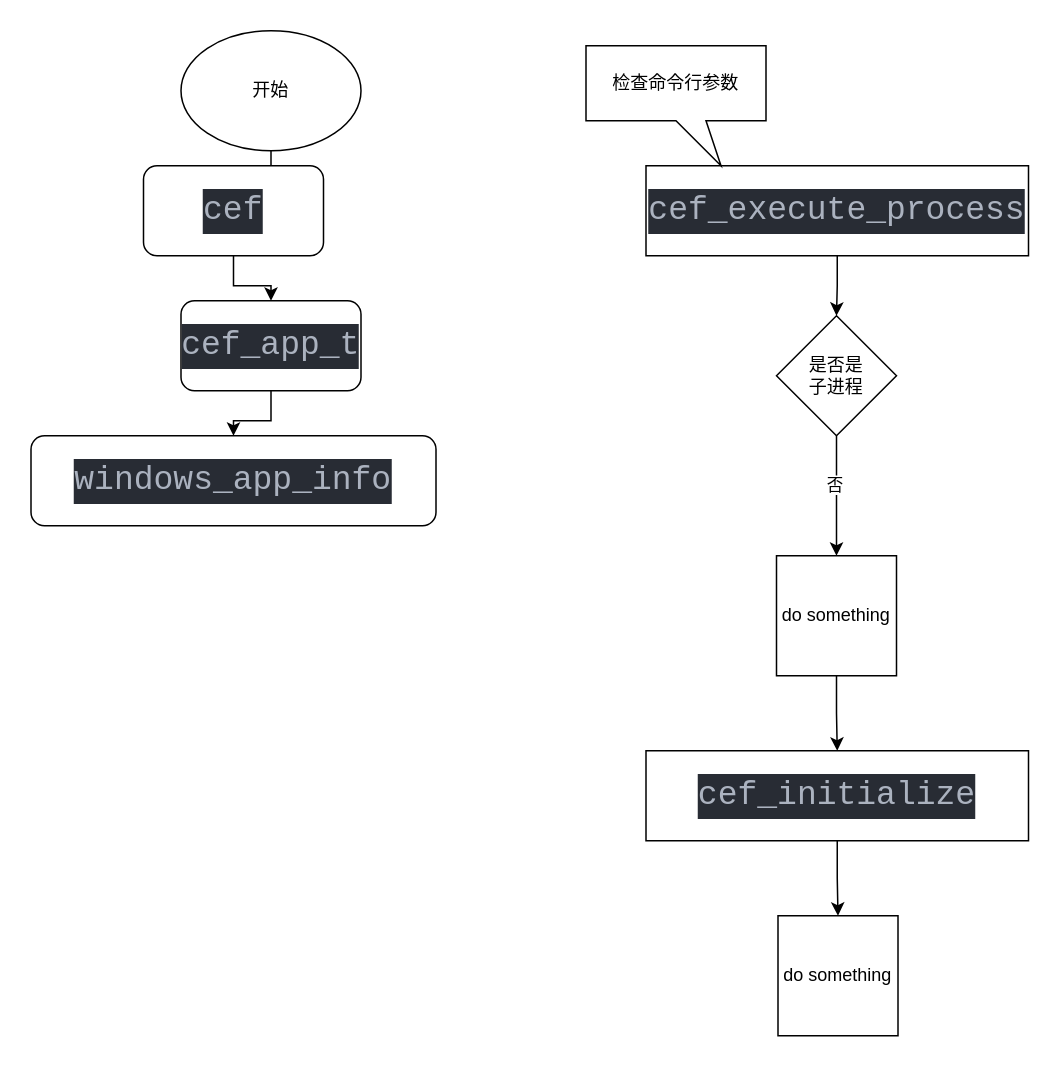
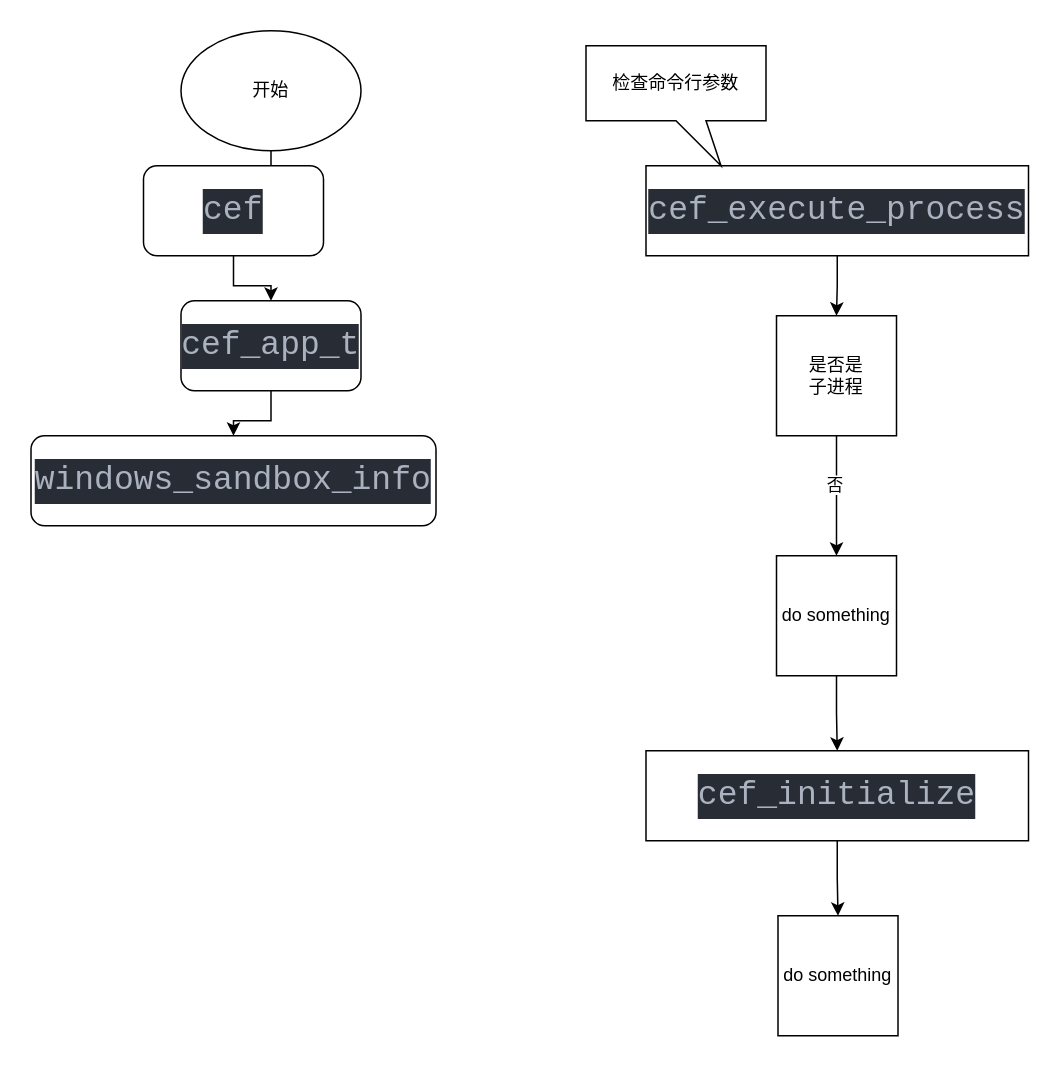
node "是否是 子进程": shape diamond -> rectangle
node "windows_app_info": label "windows_app_info" -> "windows_sandbox_info"
